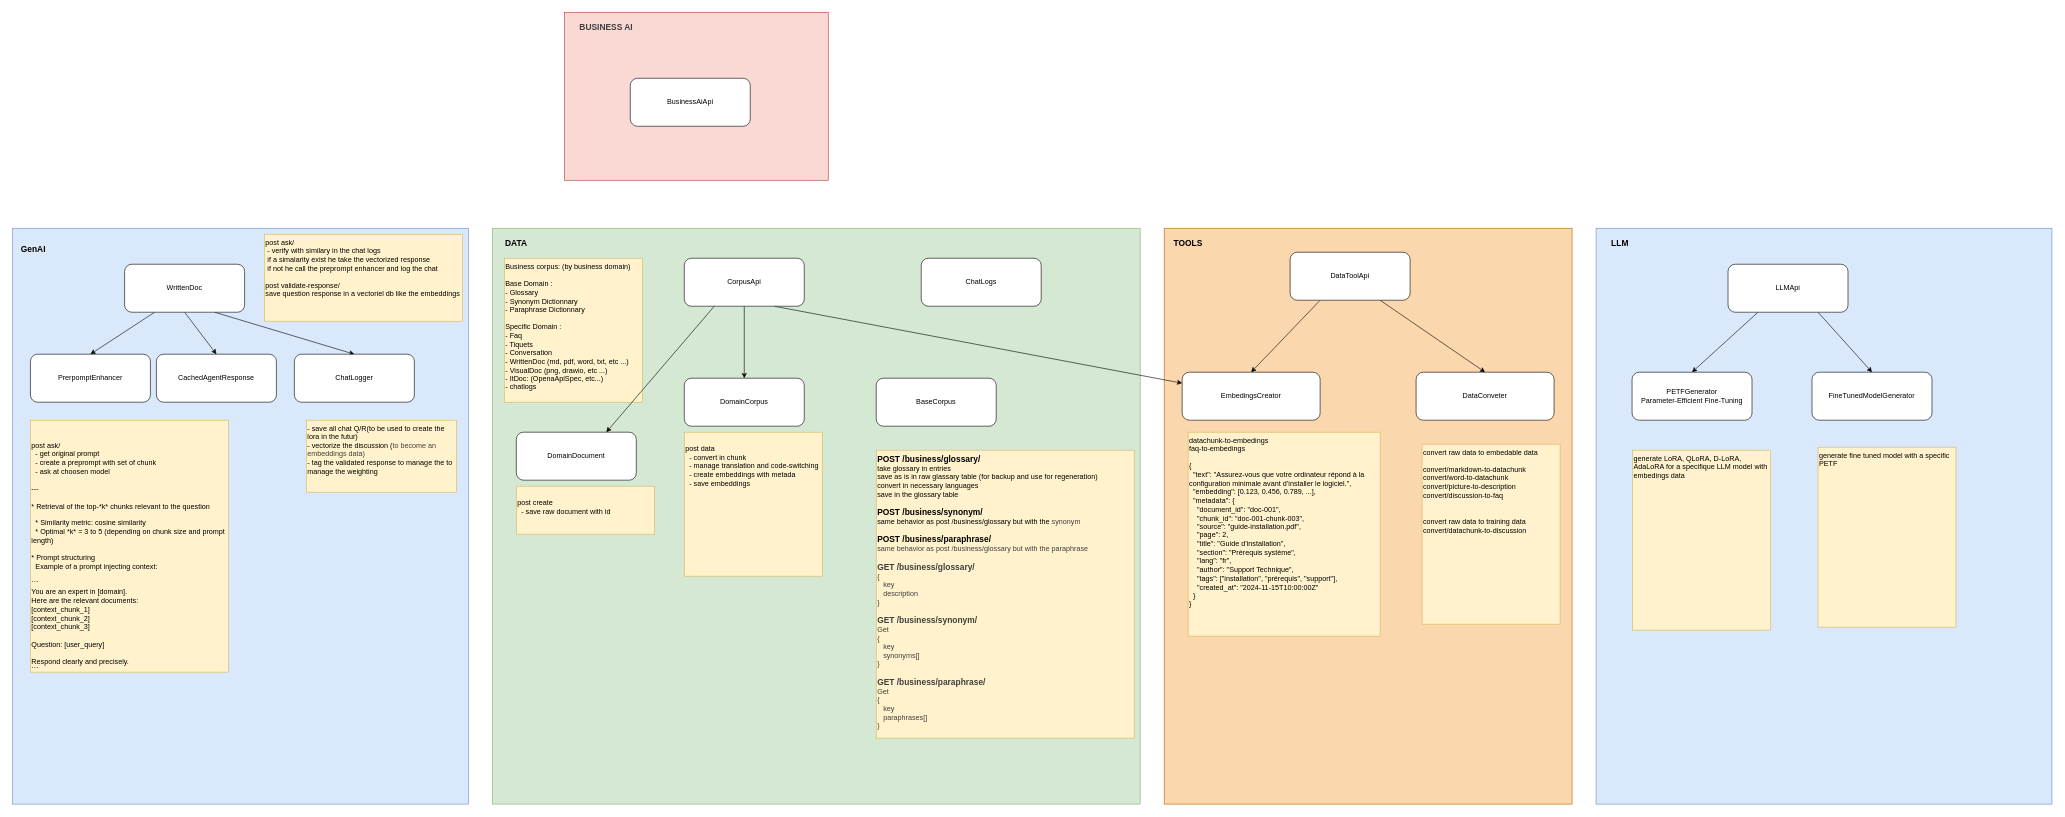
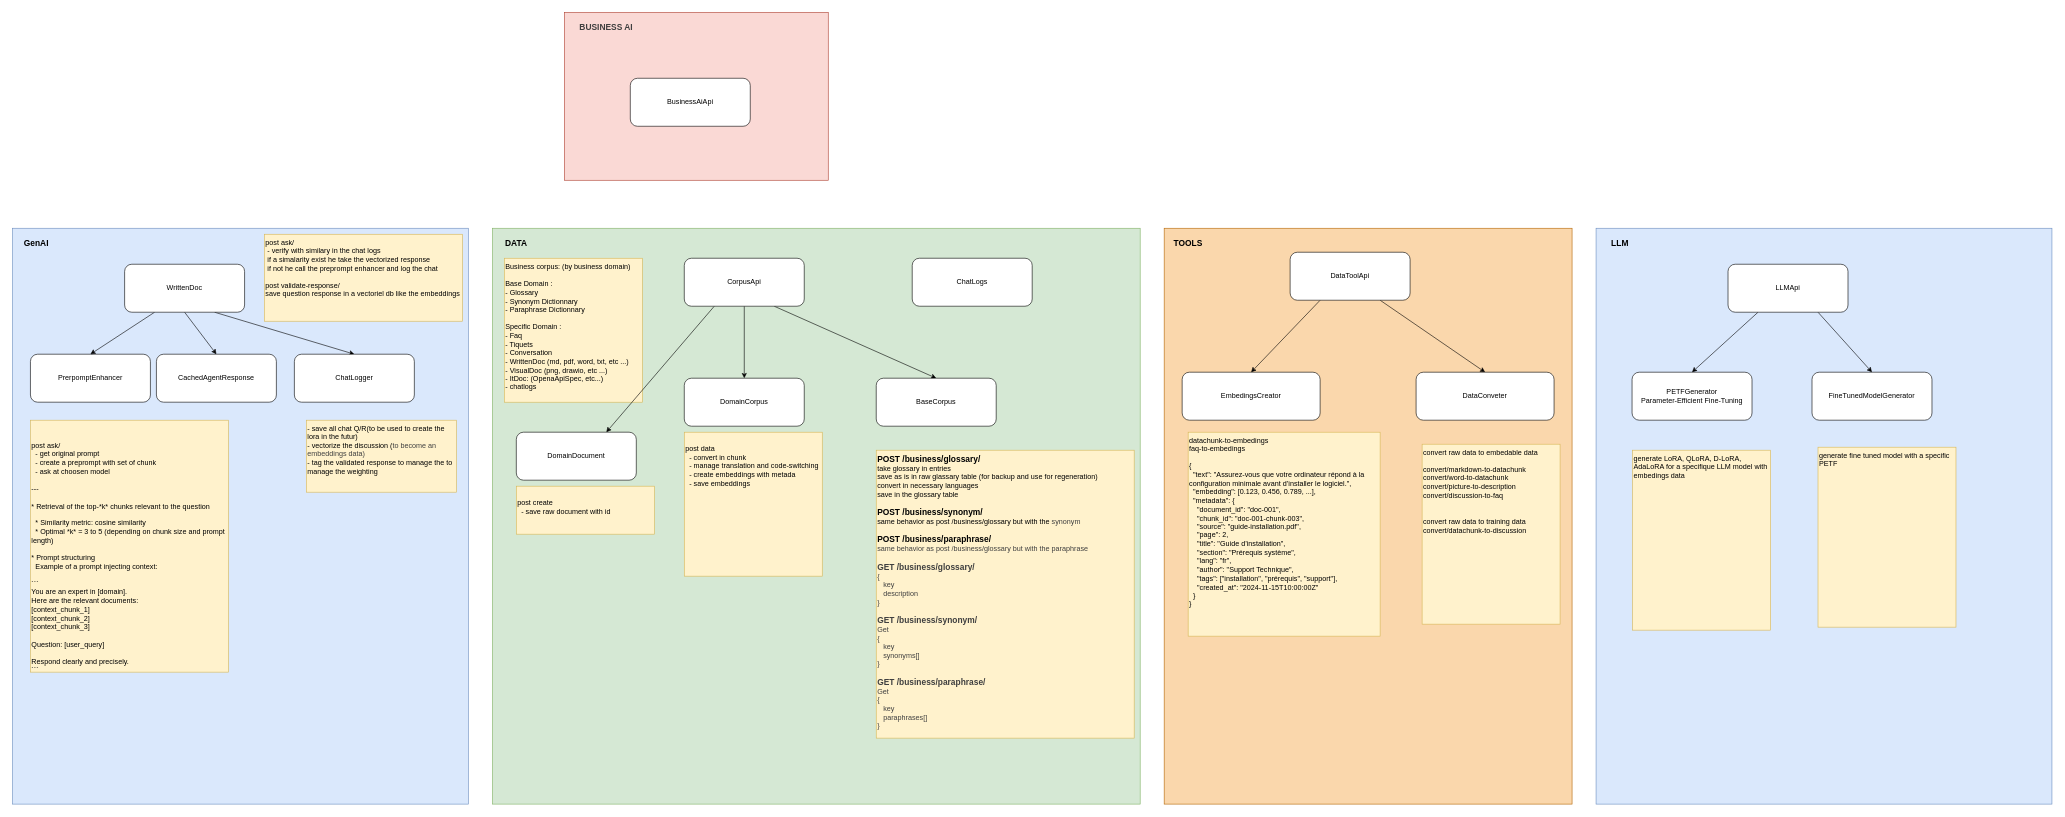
node "GenAI": moved (33, 249) -> (36, 243)
node "ChatLogs": moved (981, 282) -> (972, 282)
edge "CorpusApi" -> "EmbedingsCreator": now "CorpusApi" -> "BaseCorpus"
